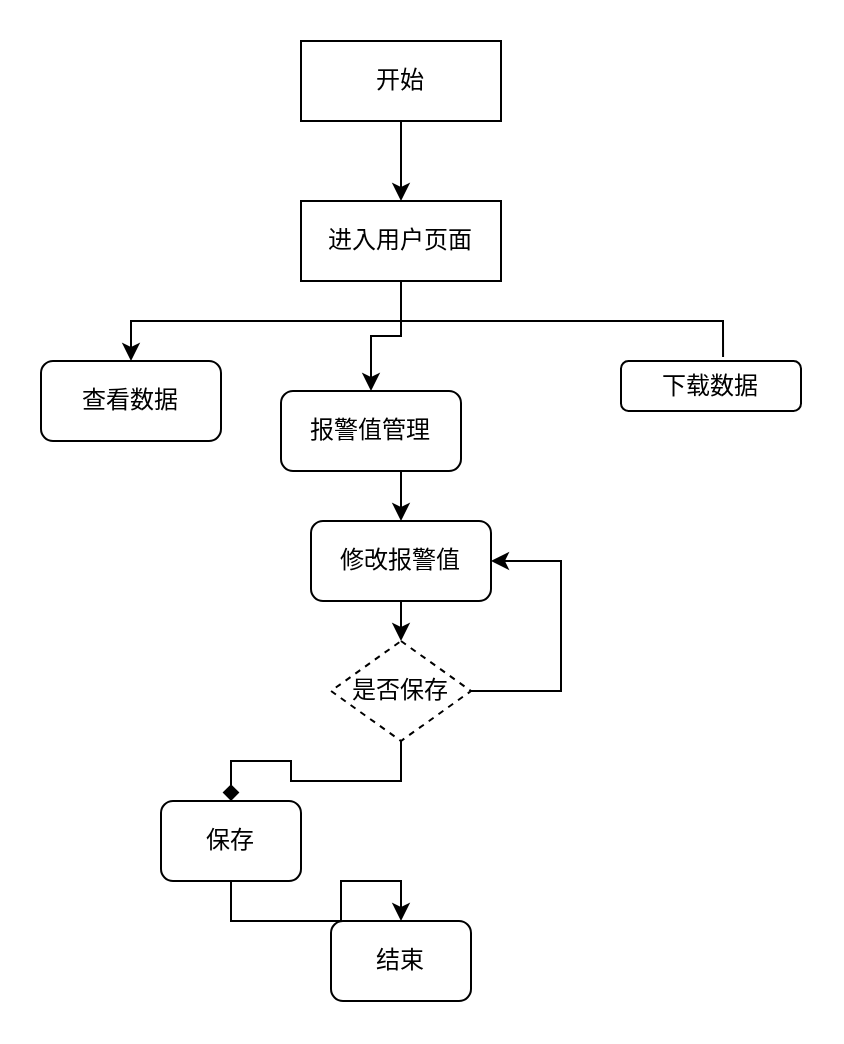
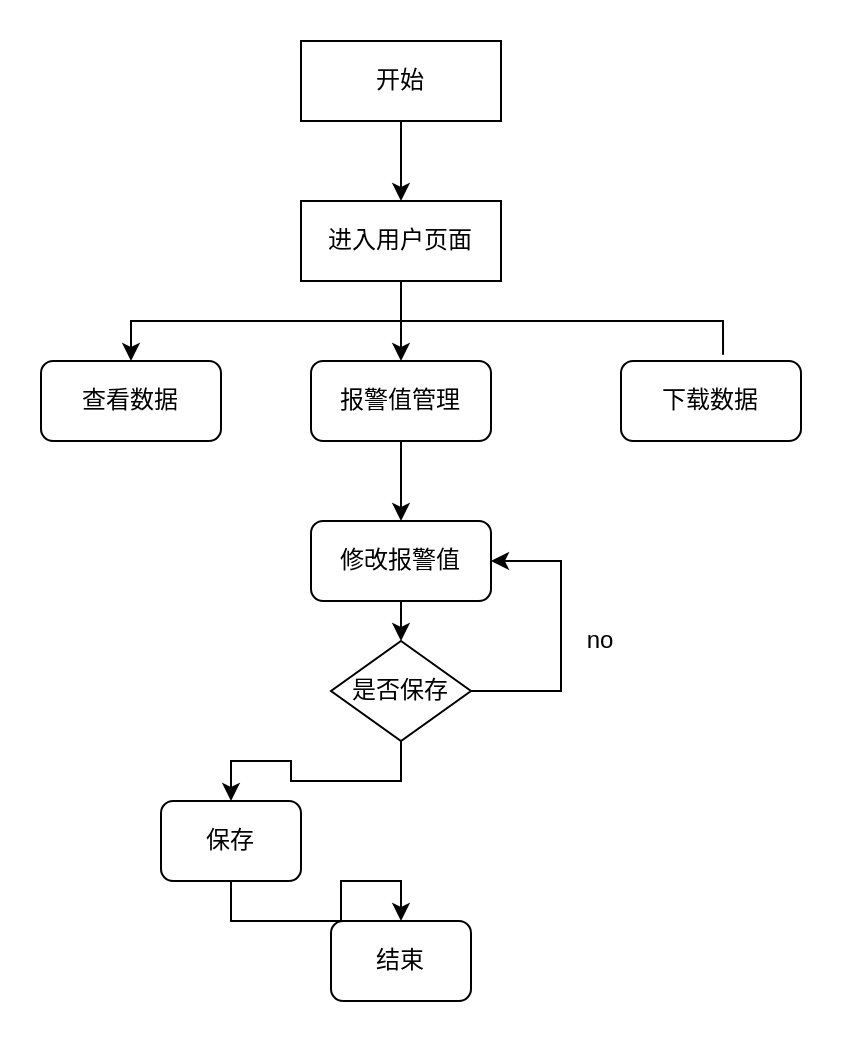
node "下载数据": size 180x50 -> 180x80
node "报警值管理": moved (371, 431) -> (401, 401)
node "no": added
node "是否保存": style dashed -> solid
edge "是否保存" -> "保存": arrowhead diamond -> classic
